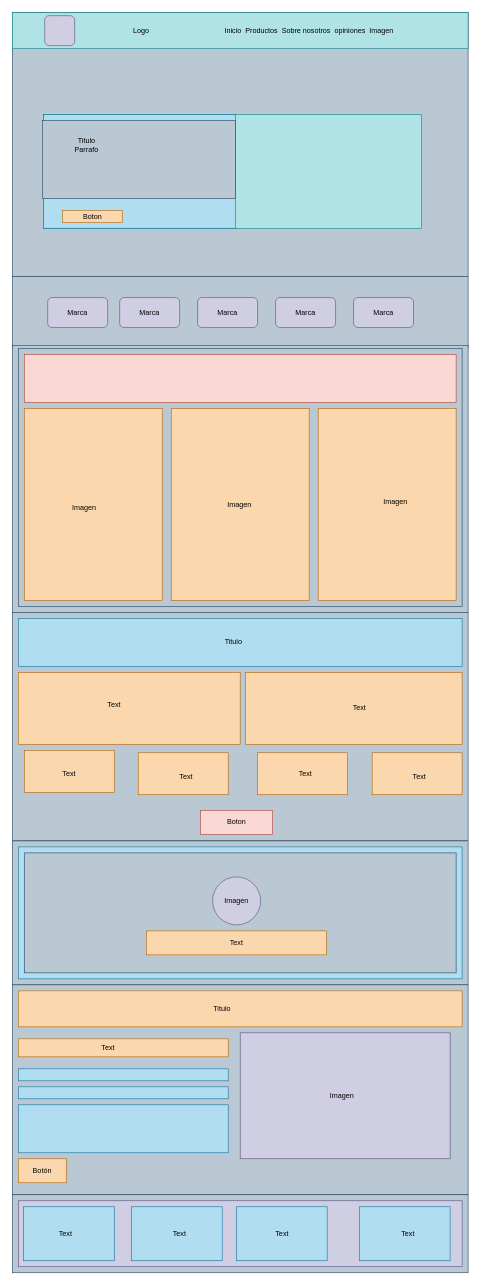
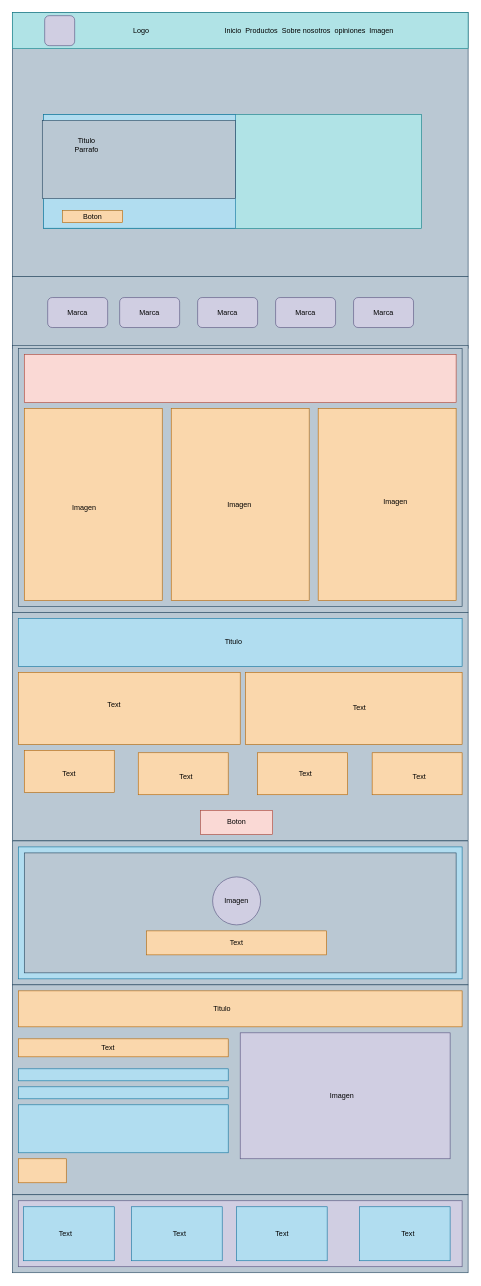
node "Botón": removed
